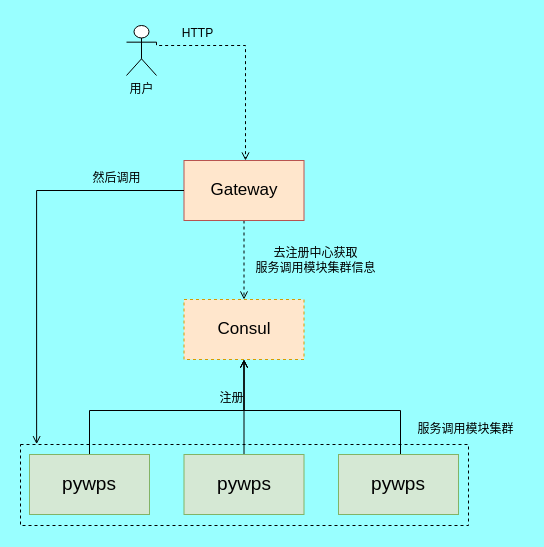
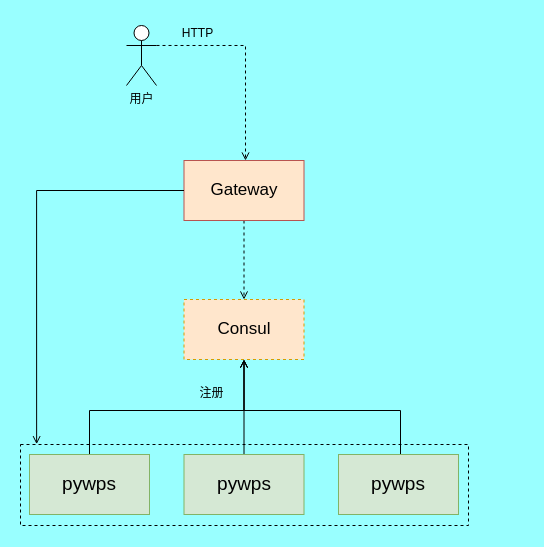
node "用户": size 30x50 -> 30x60
node "然后调用": removed
node "去注册中心获取 服务调用模块集群信息": removed
node "注册": moved (232, 398) -> (212, 393)
node "服务调用模块集群": removed
